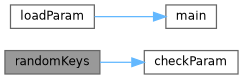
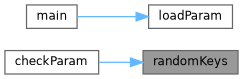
edge "loadParam" -> "main": reversed
edge "randomKeys" -> "checkParam": reversed
